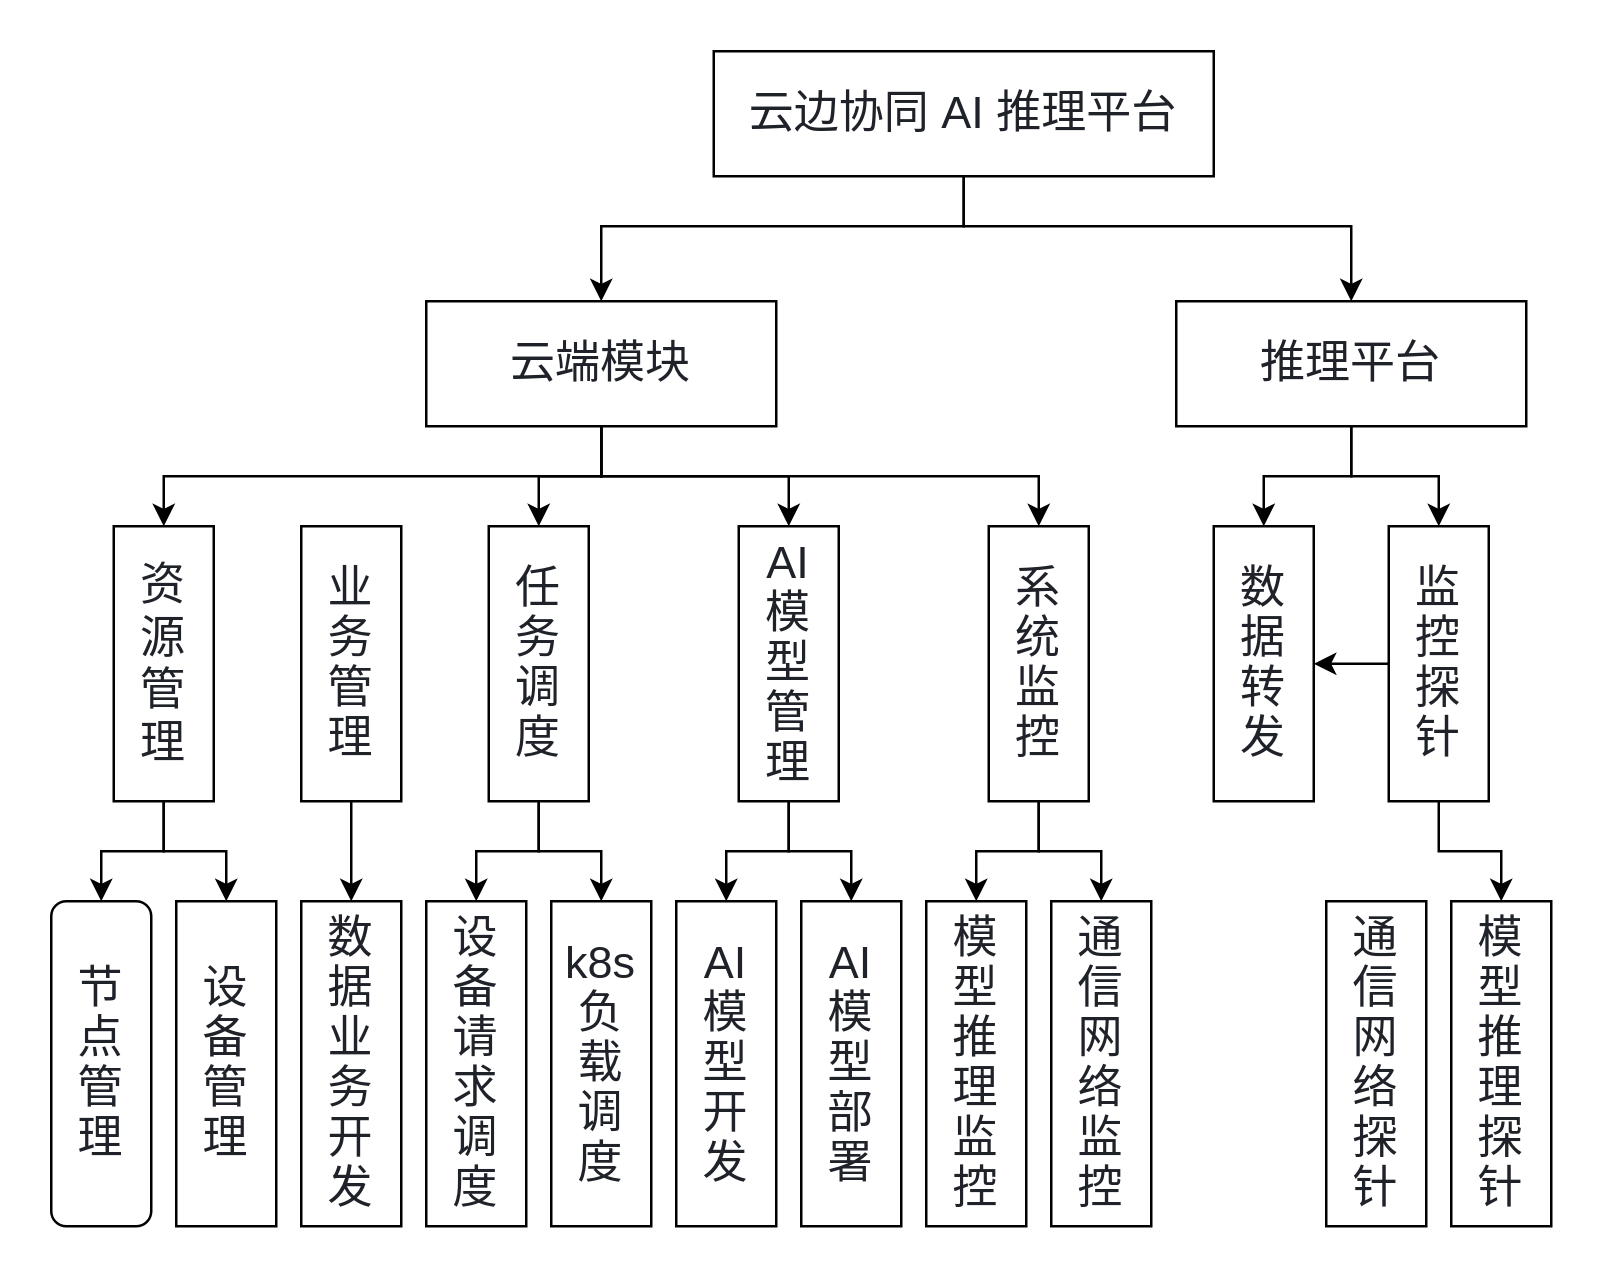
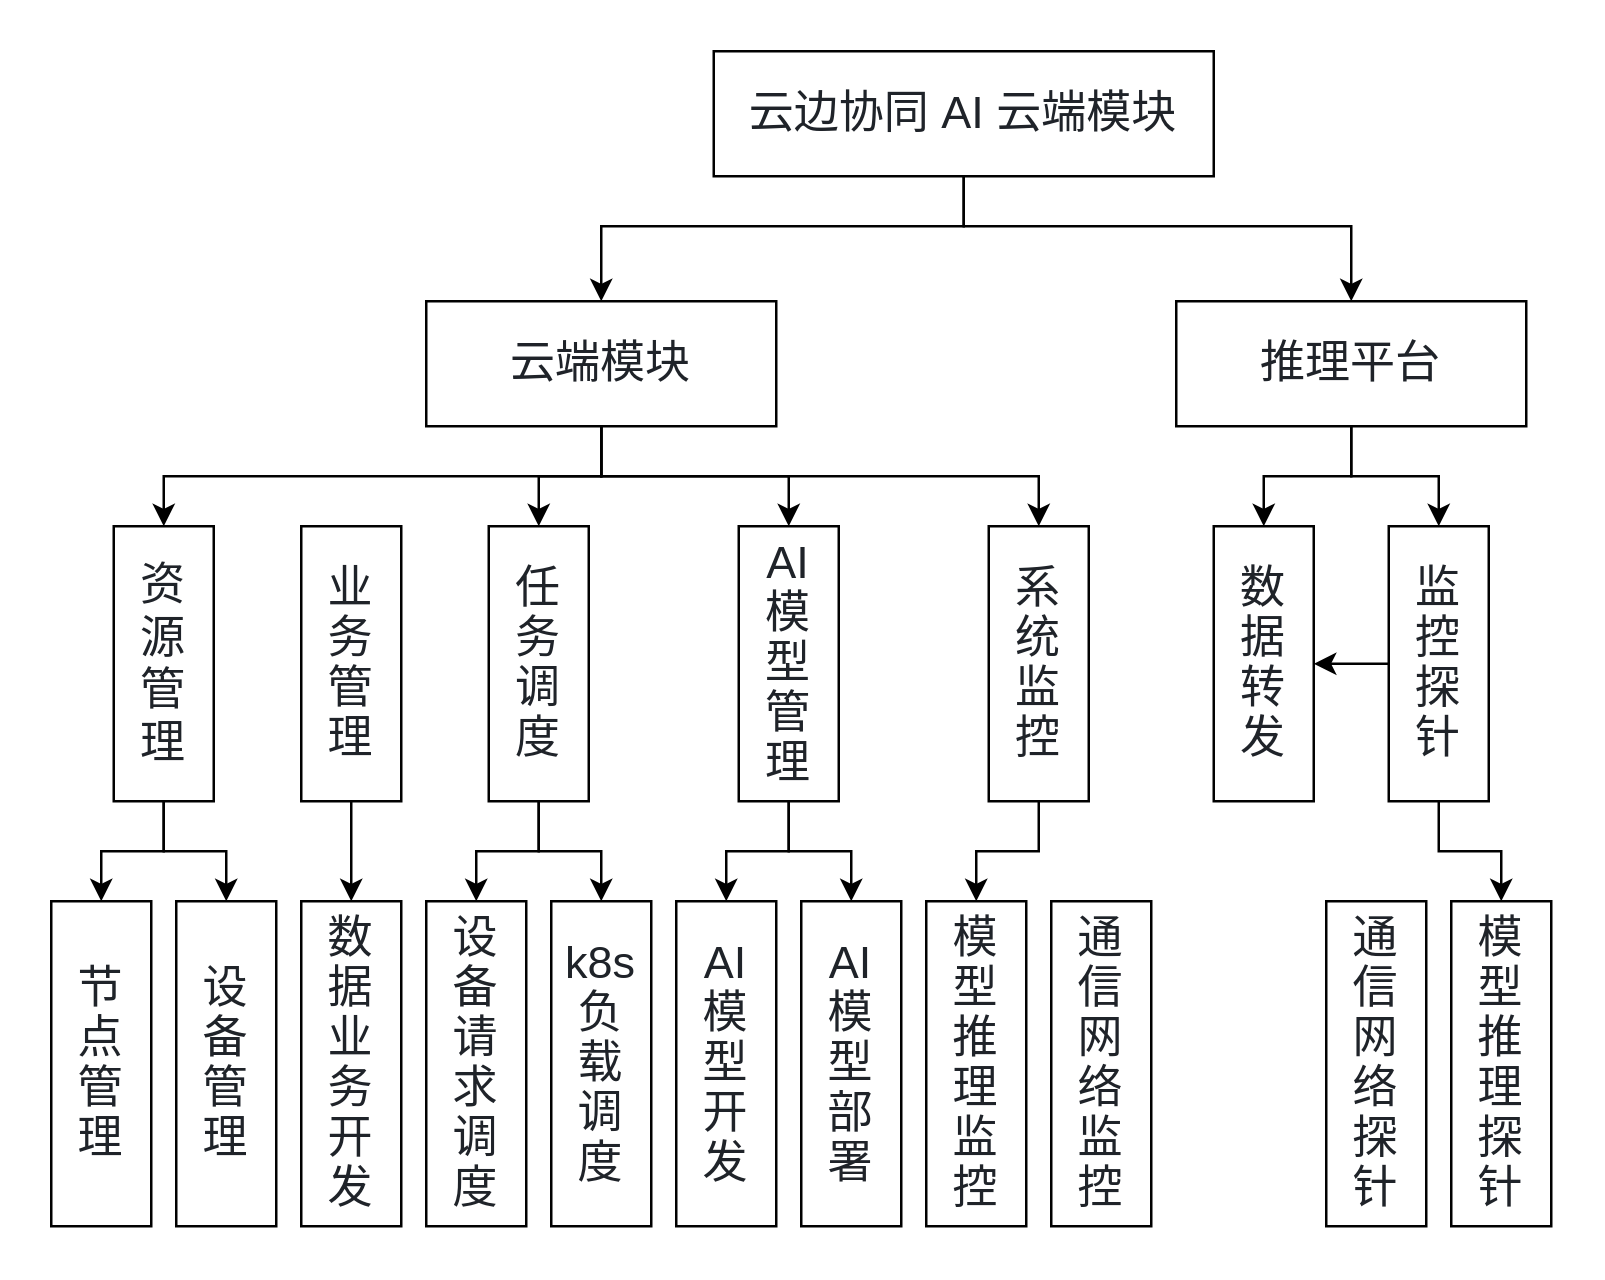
node "云边协同 AI 推理平台": label "云边协同 AI 推理平台" -> "云边协同 AI 云端模块"
edge "系 统 监 控" -> "通 信 网 络 监 控": removed
node "节 点 管 理": shape rounded rectangle -> rectangle
